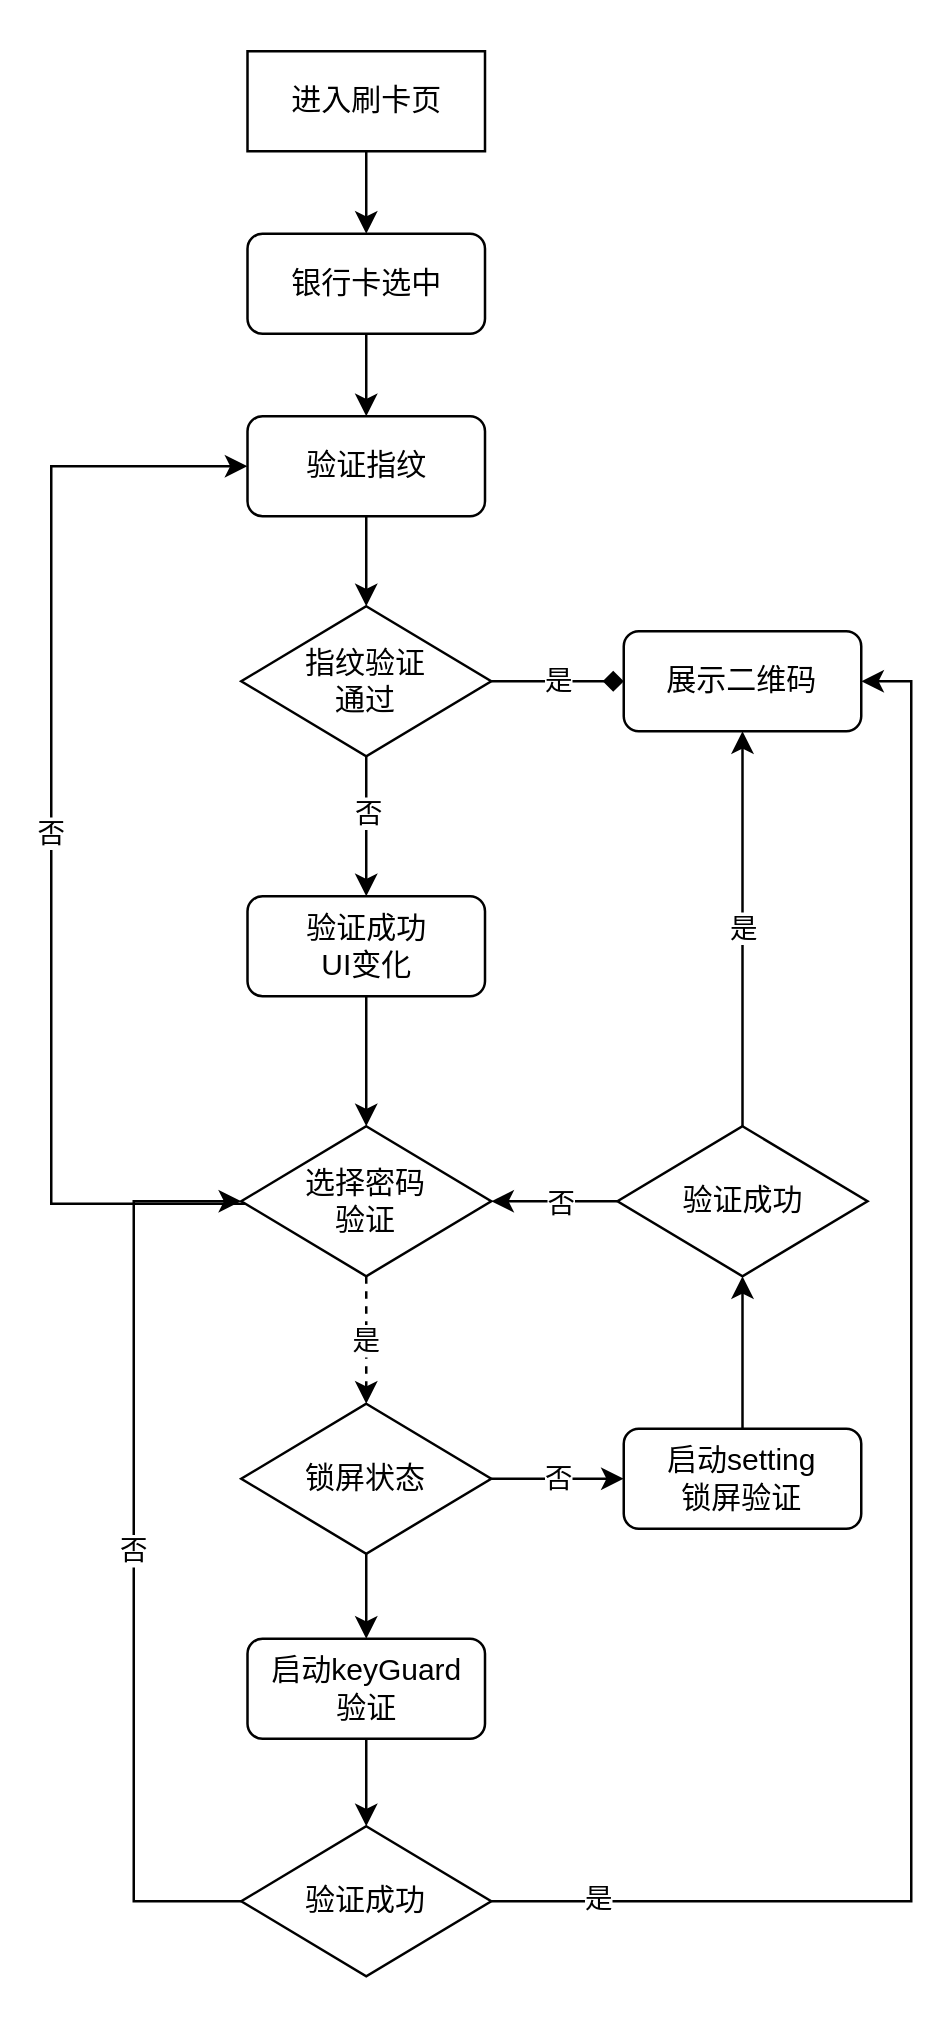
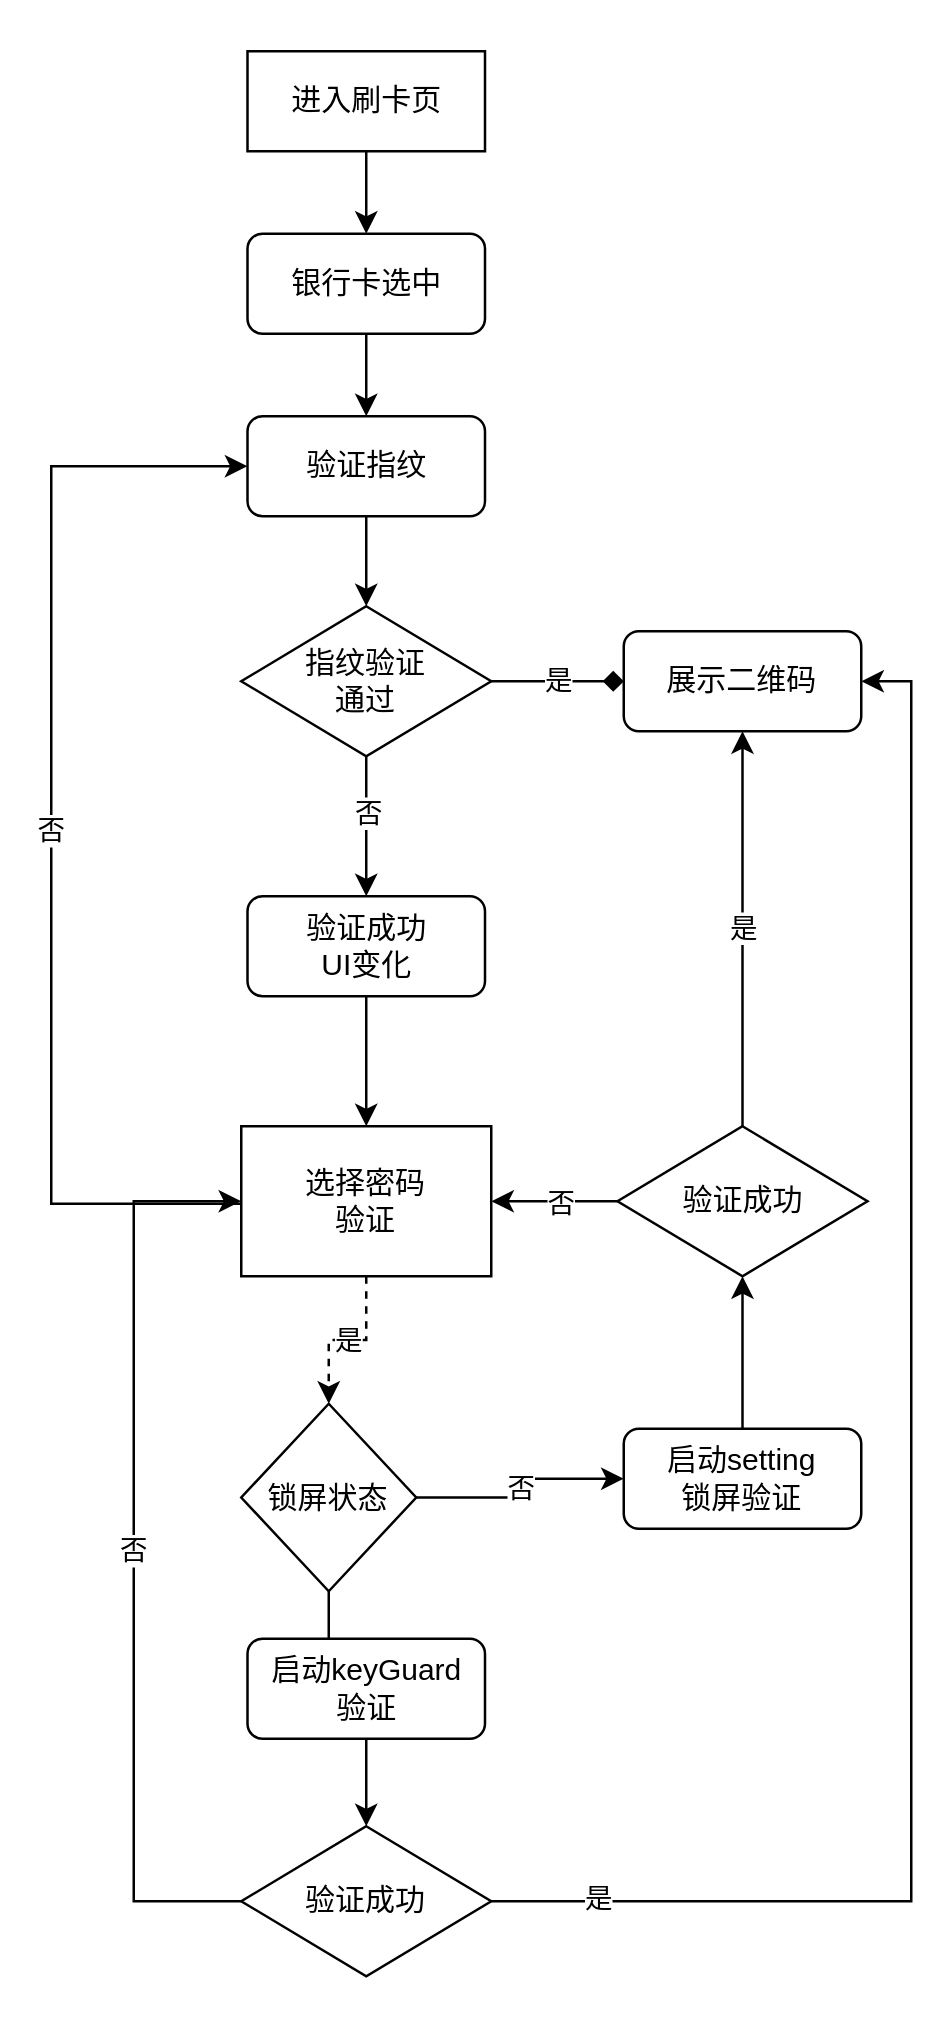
node "选择密码 验证": shape diamond -> rectangle
node "锁屏状态": size 250x150 -> 175x188
